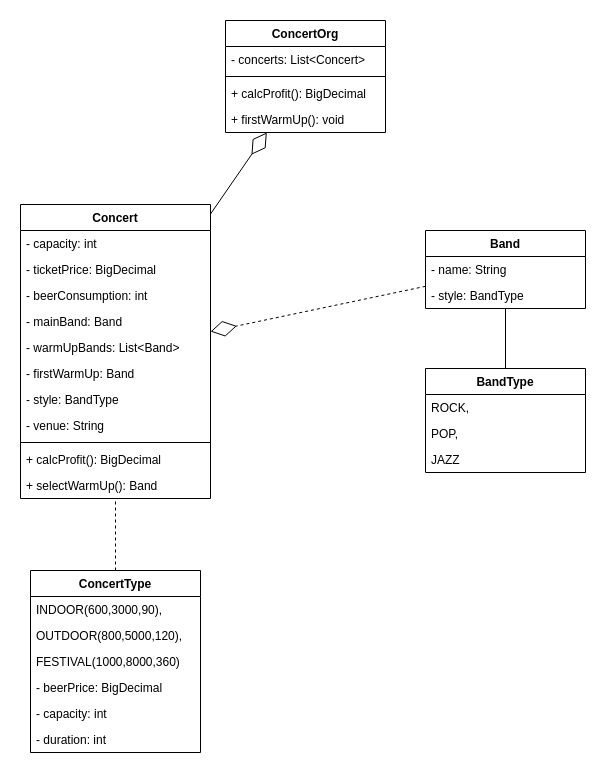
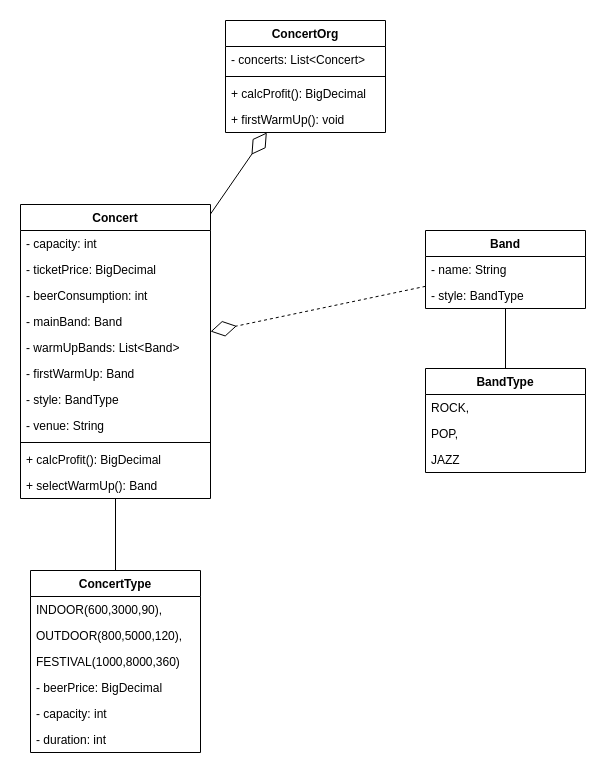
edge "Concert" -- "ConcertType": style dashed -> solid
